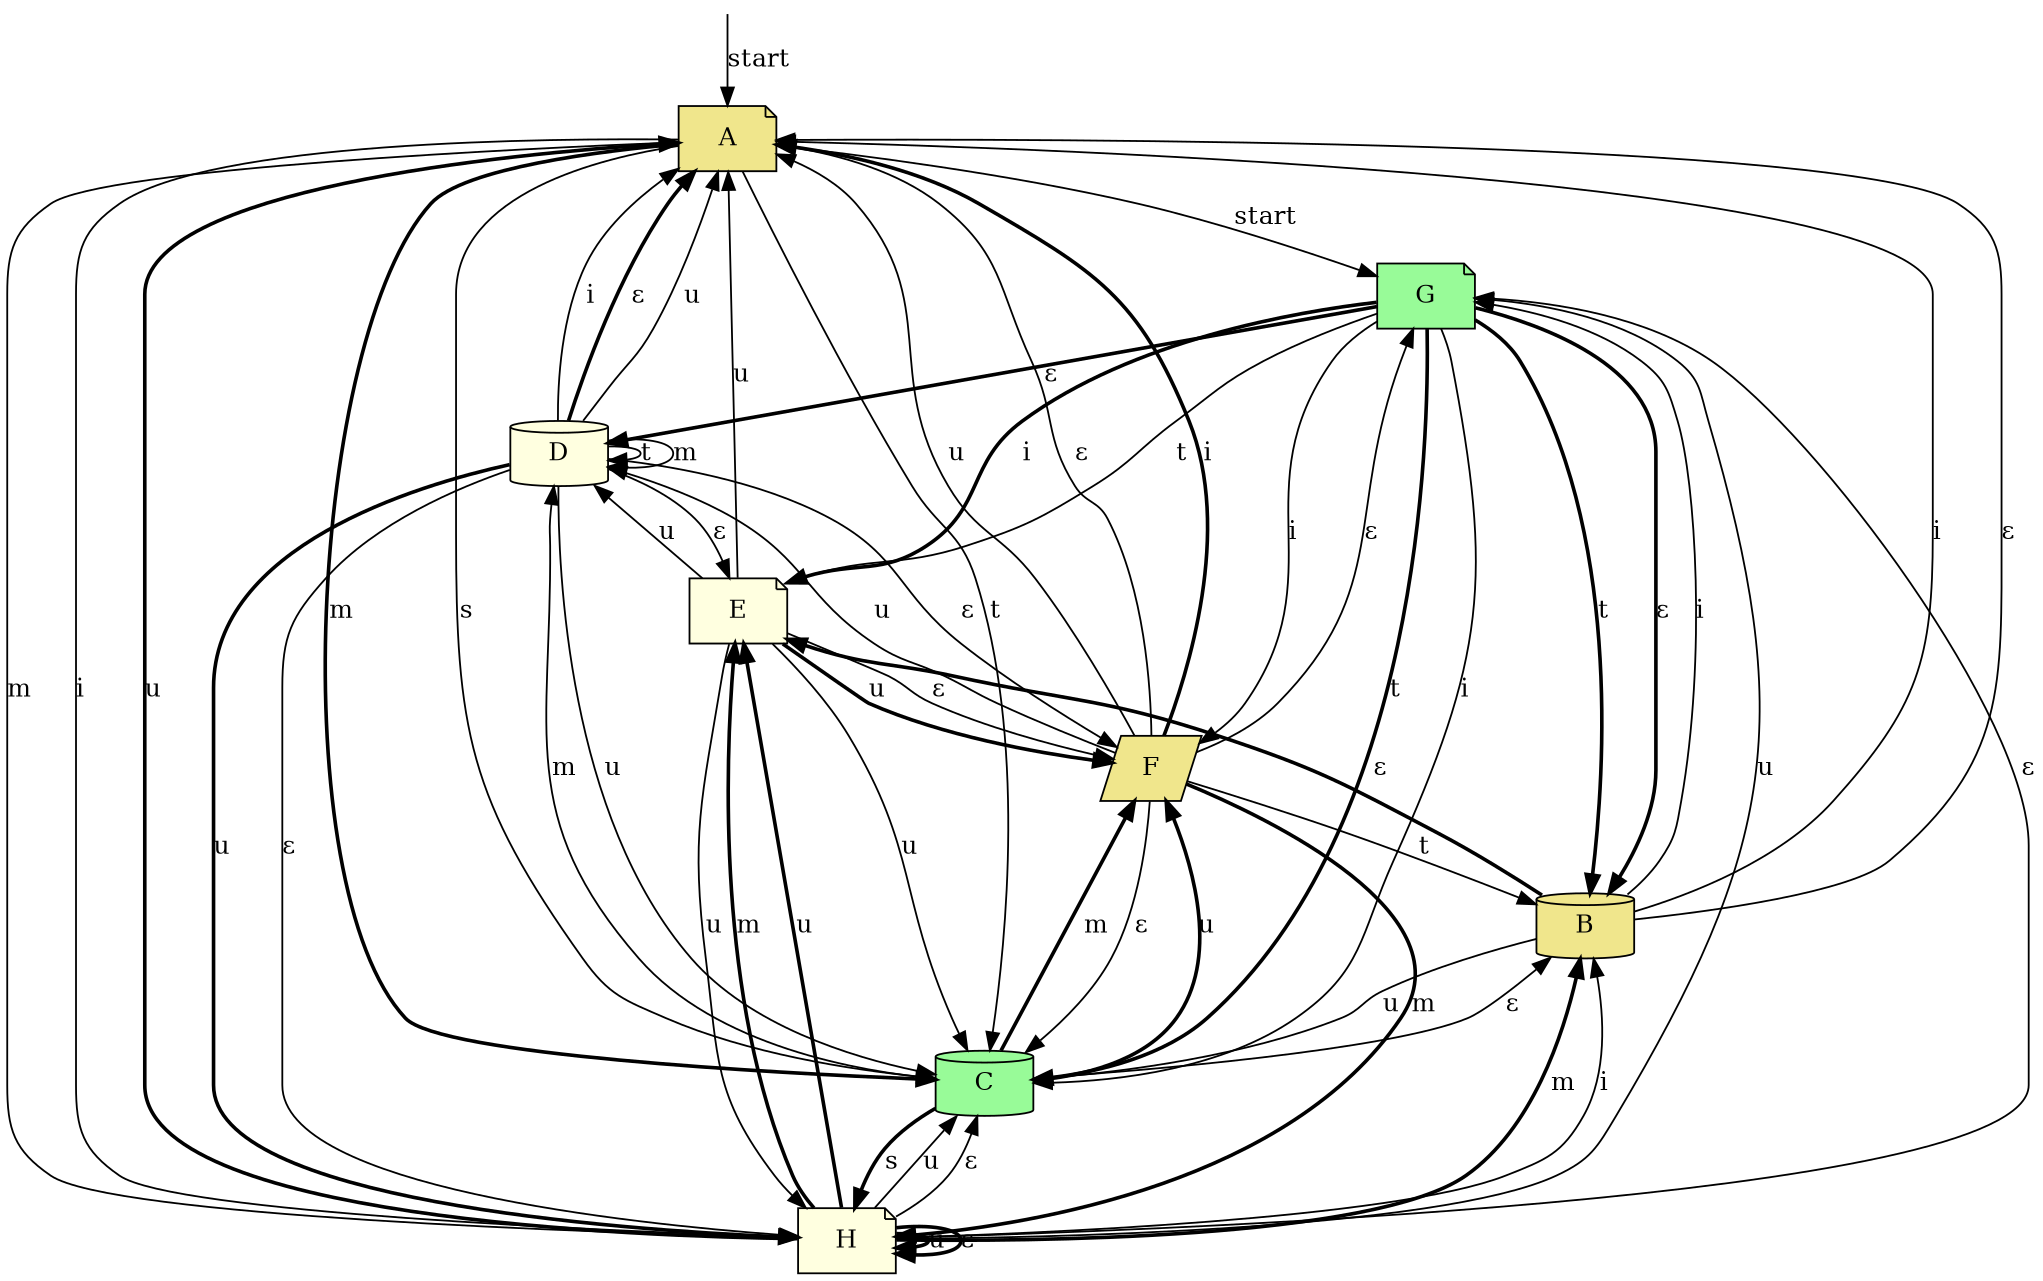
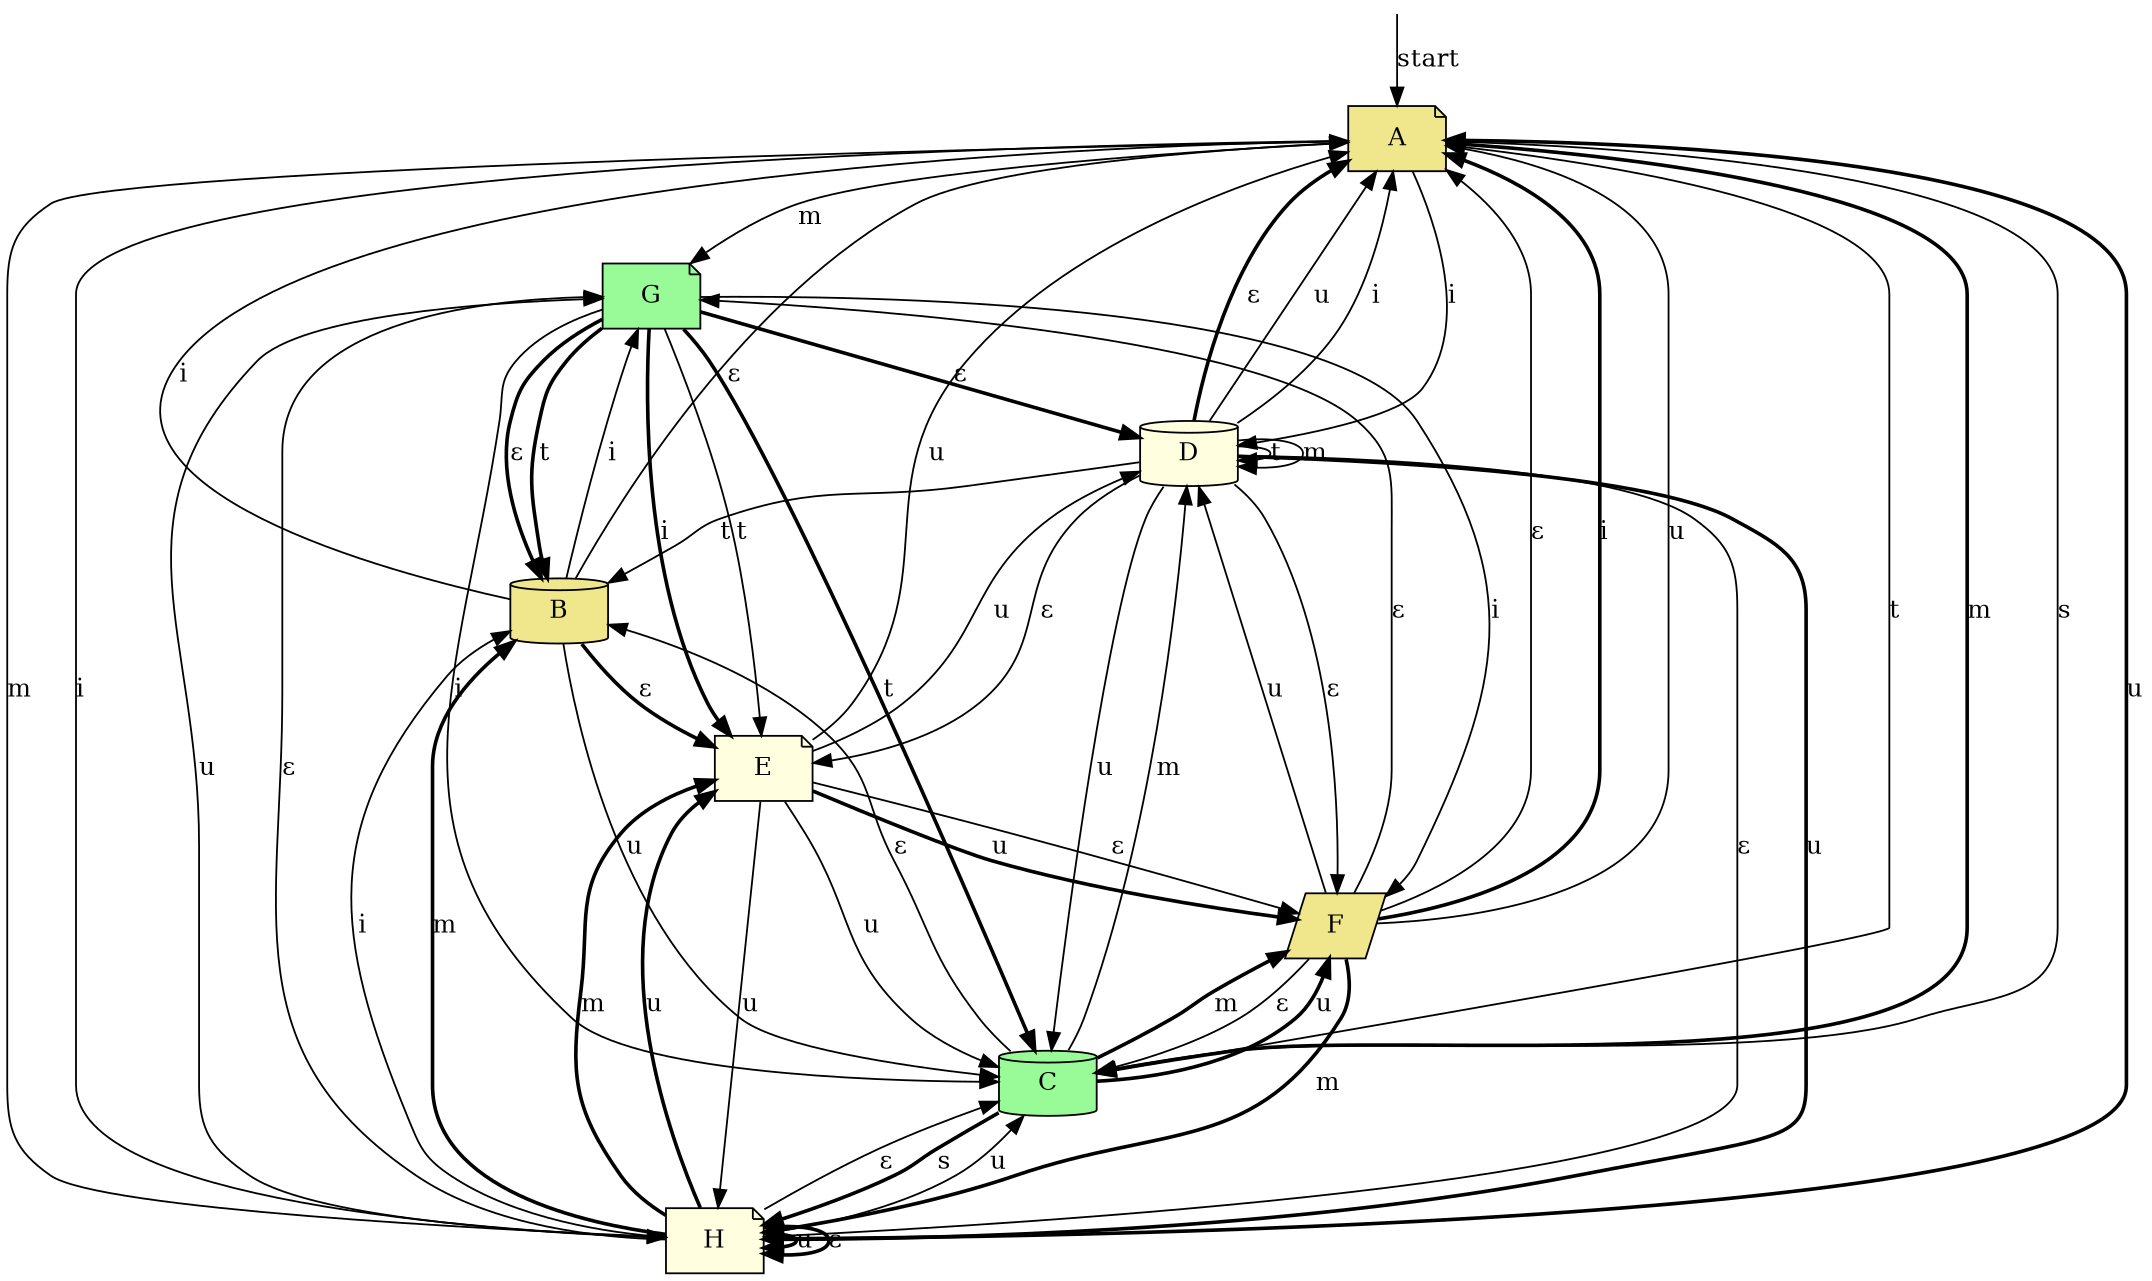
edge "A" -> "G": label "start" -> "m"
edge "A" -> "D": added, label "i"
edge "F" -> "B": now "D" -> "B"
